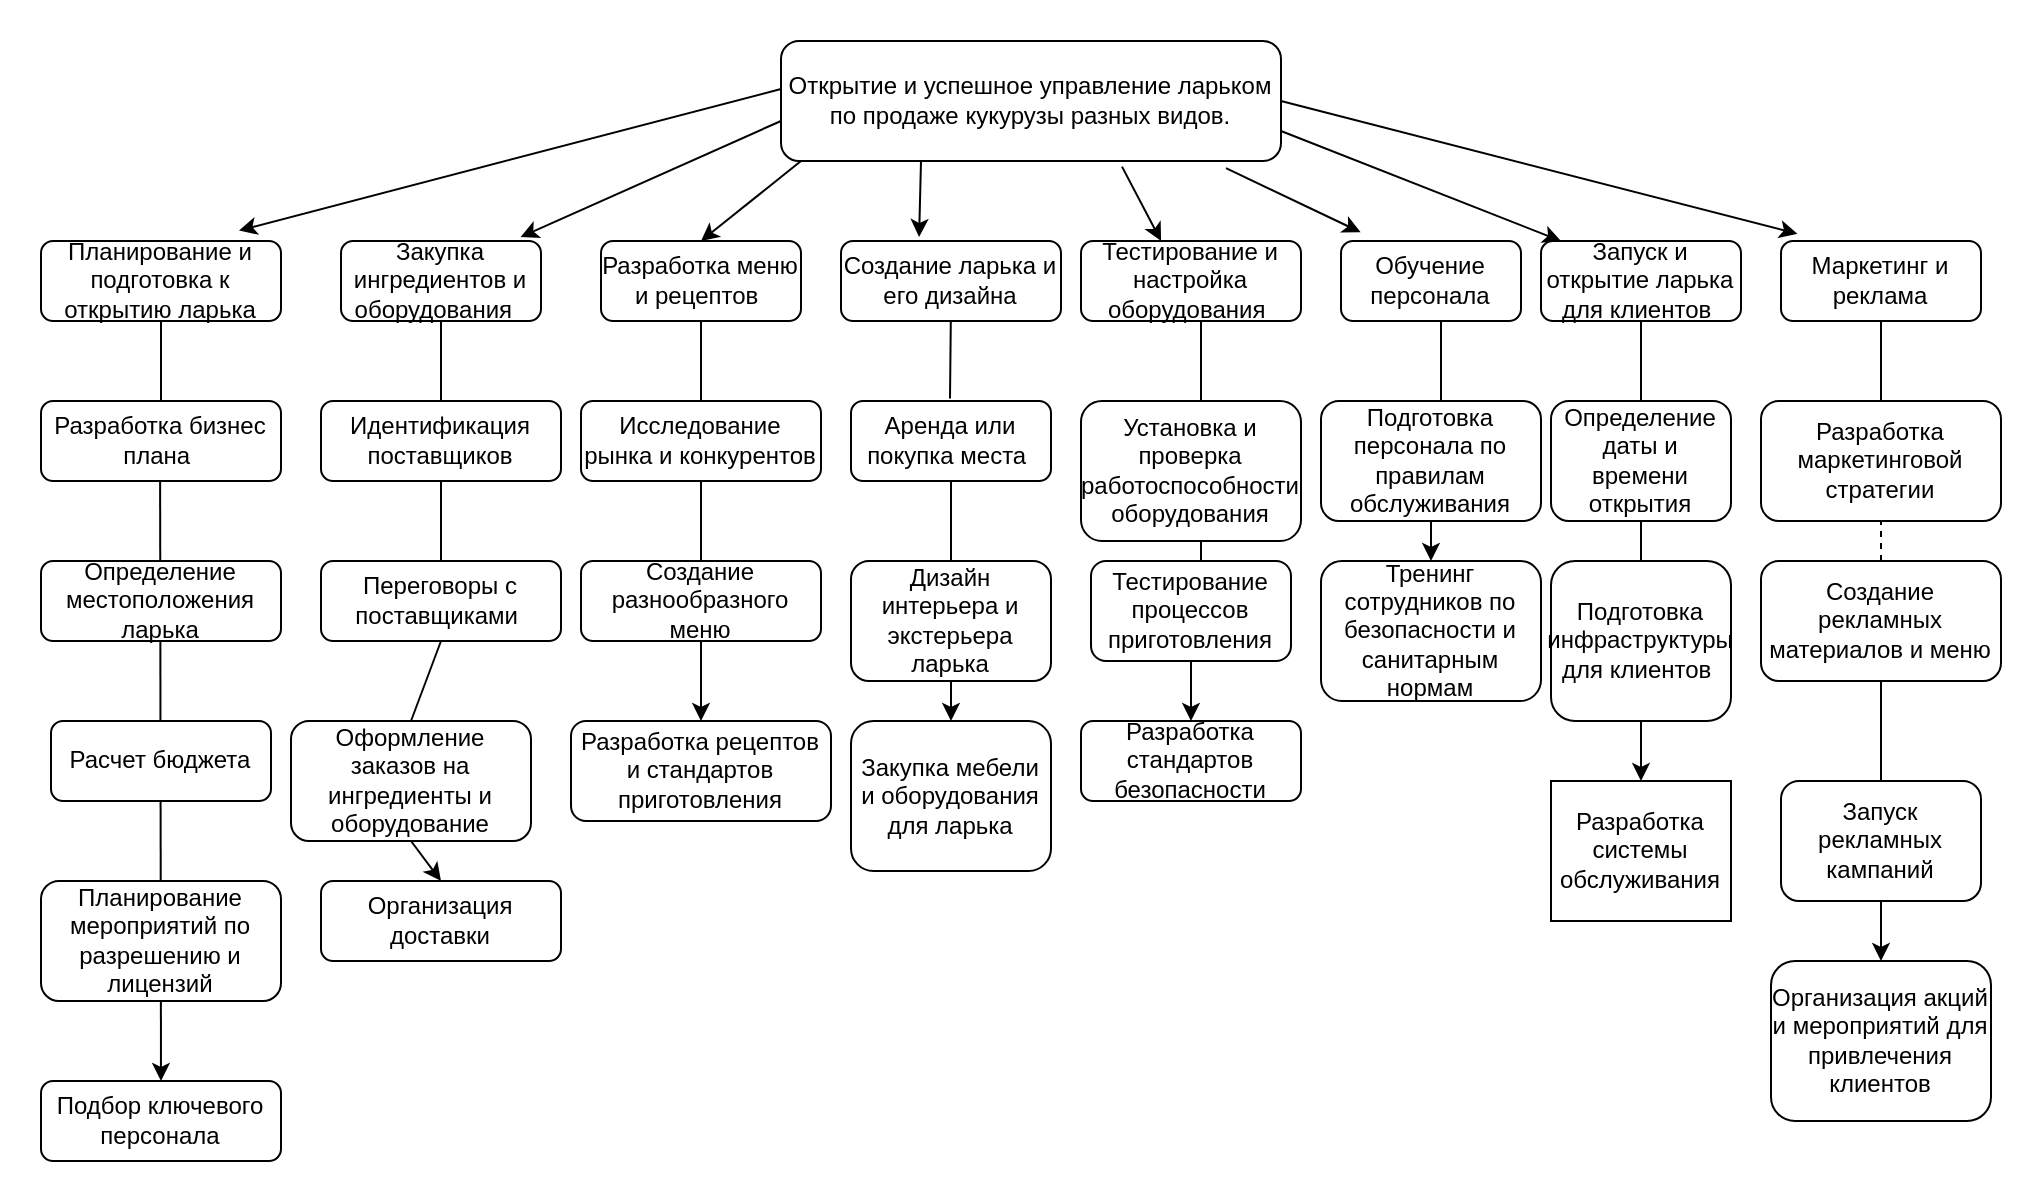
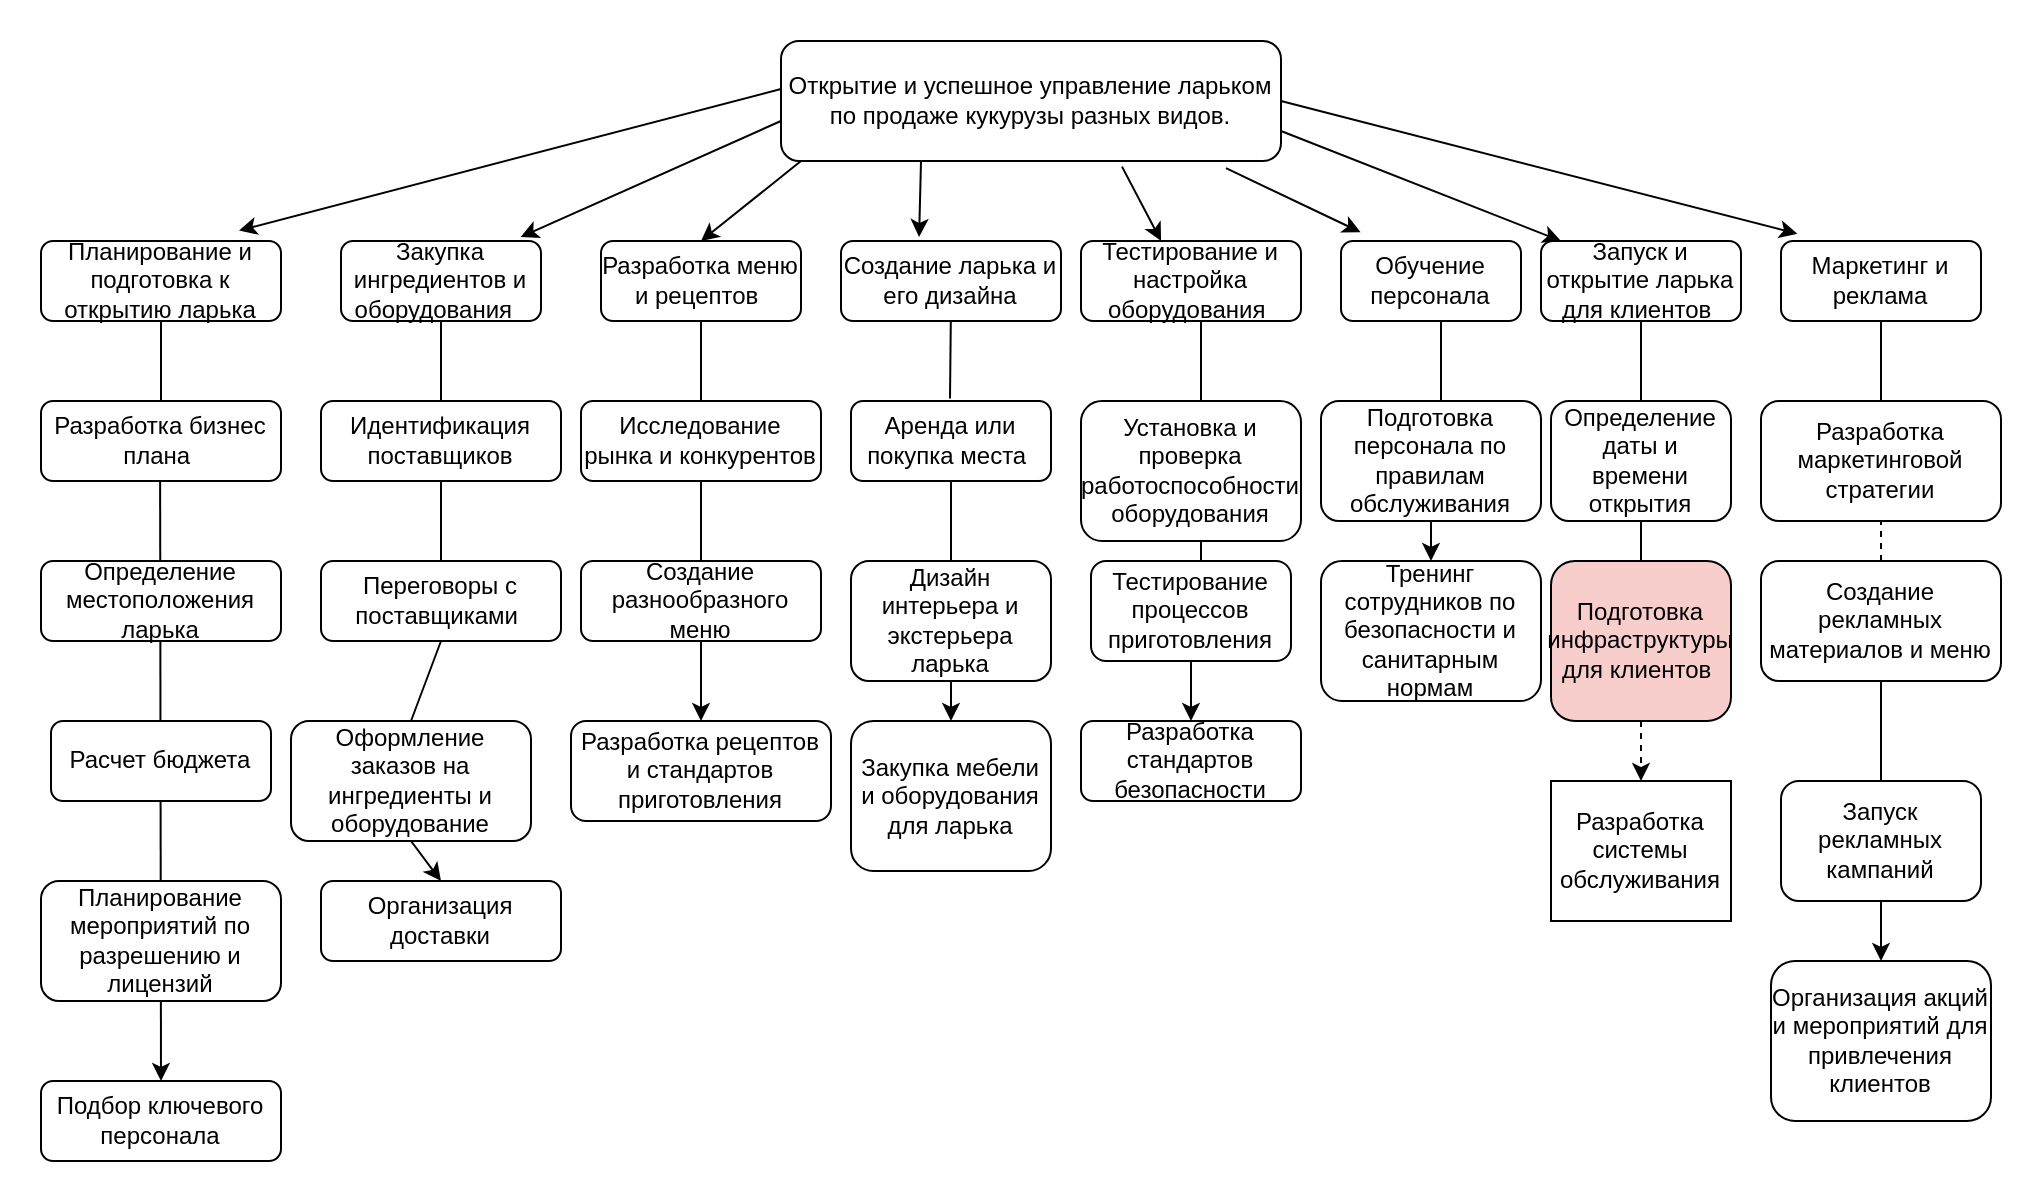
node "Подготовка инфраструктуры для клиентов": fillcolor #ffffff -> #f8cecc
edge "Подготовка инфраструктуры для клиентов" -> "Разработка системы обслуживания": style solid -> dashed
